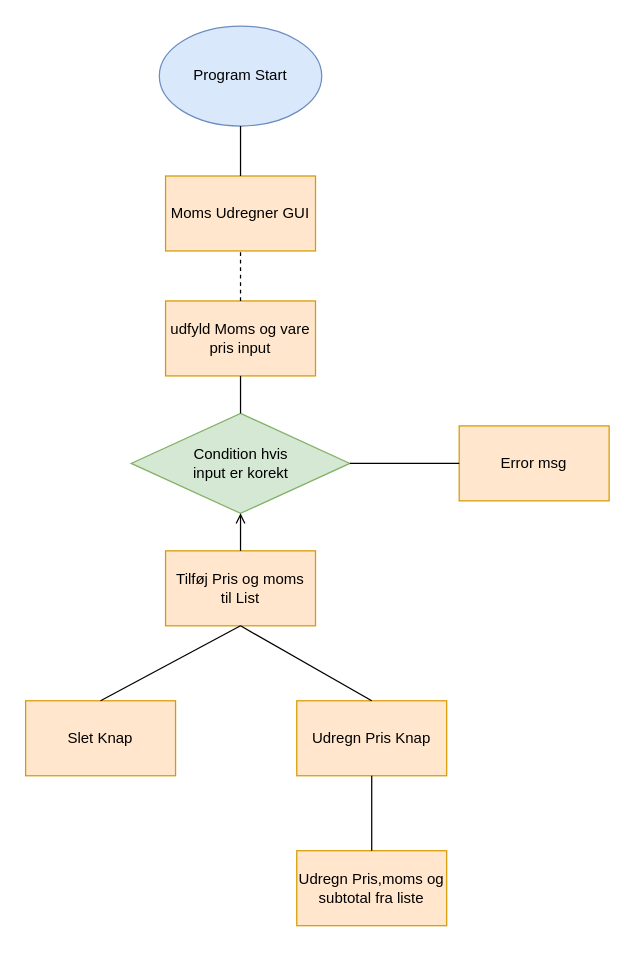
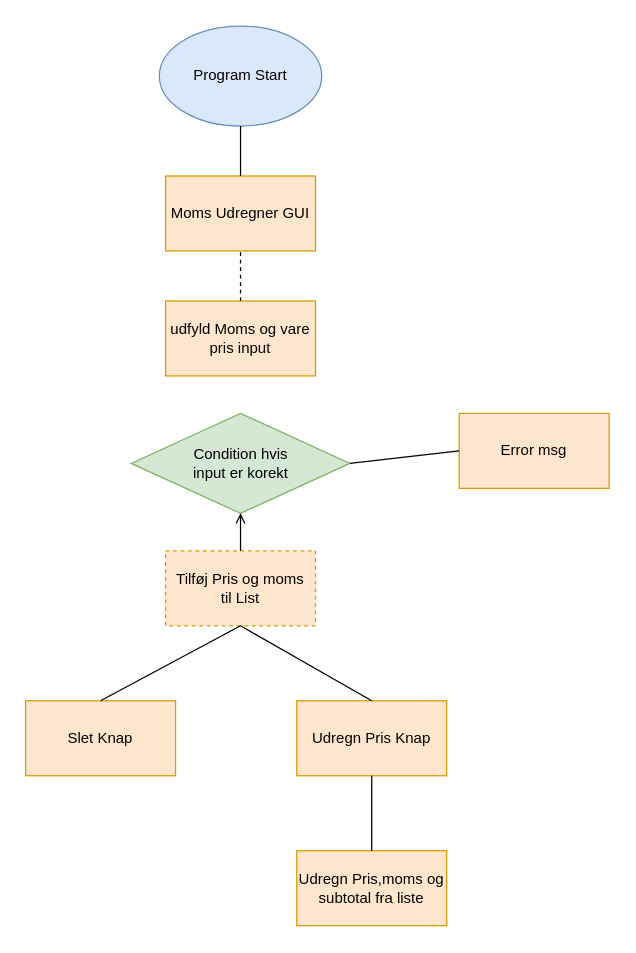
edge "udfyld Moms og vare pris input" -- "Condition hvis input er korekt": removed
node "Error msg": moved (534, 463) -> (534, 451)
node "Tilføj Pris og moms til List": style solid -> dashed
